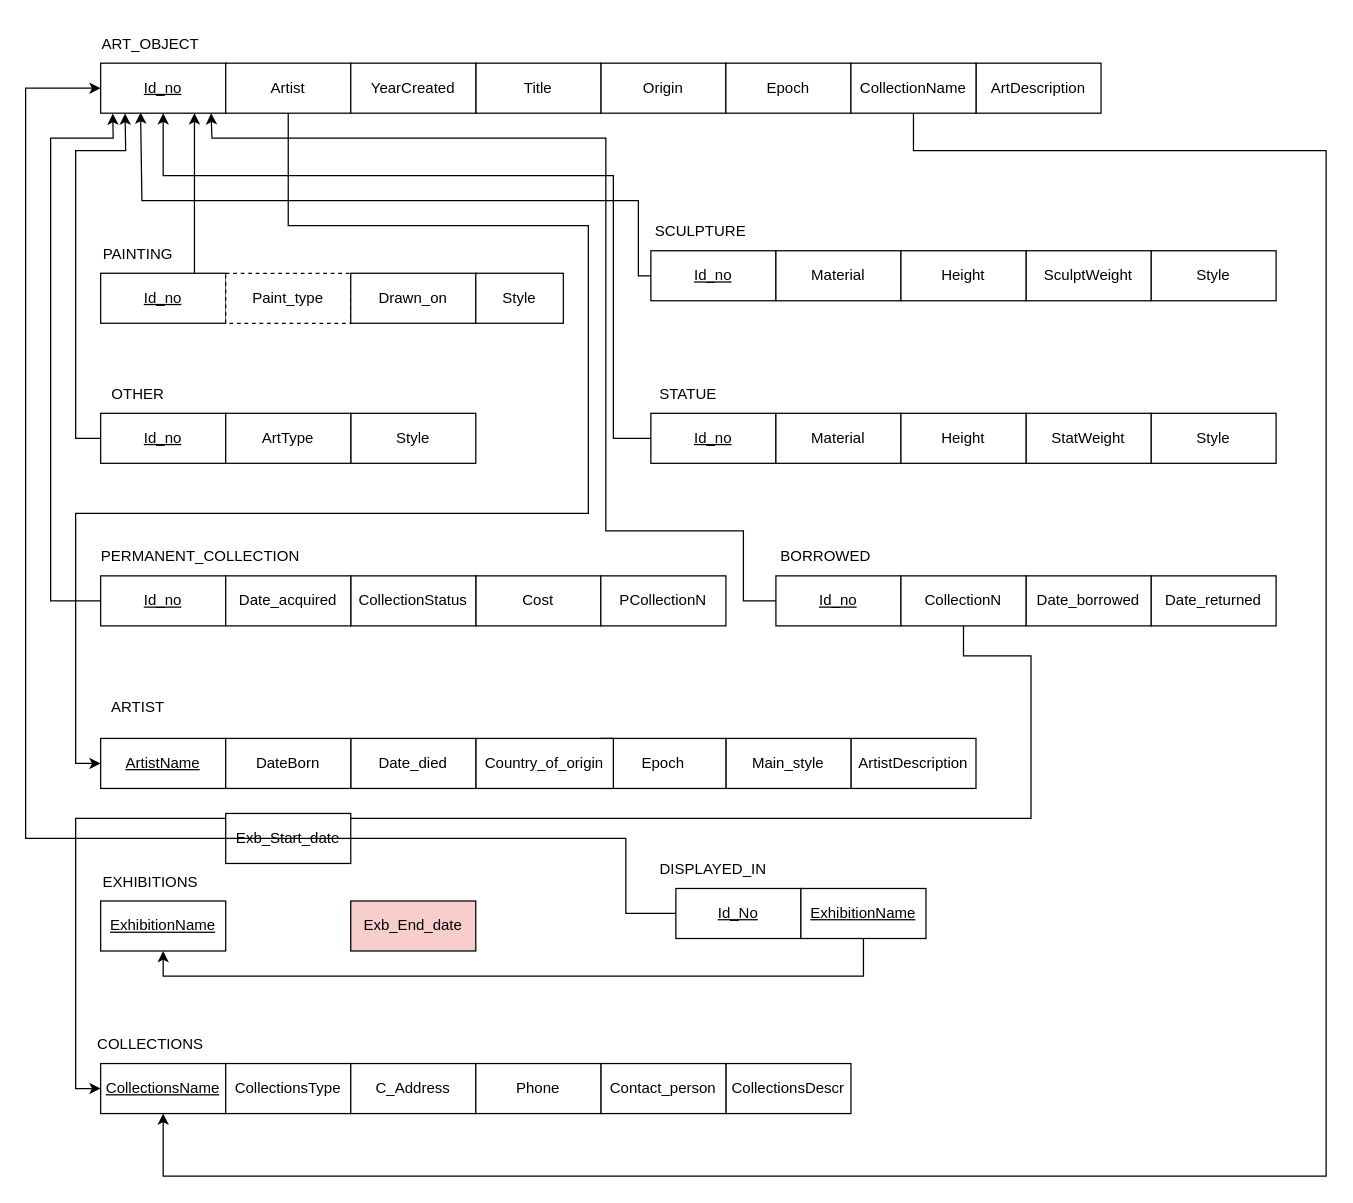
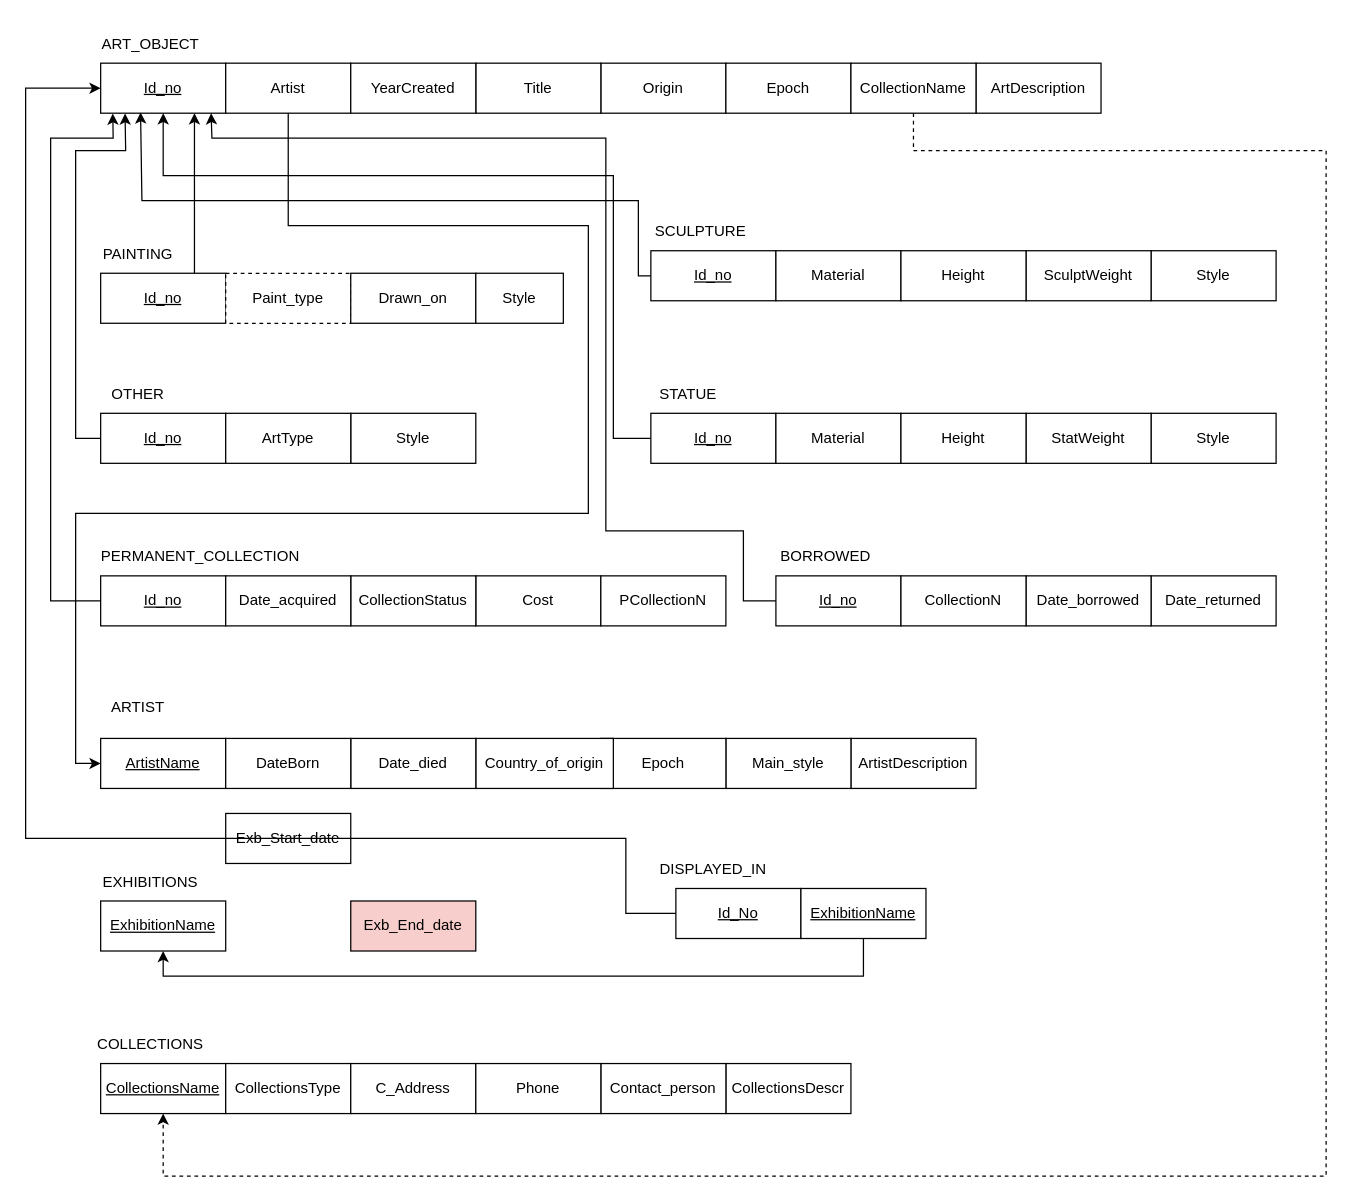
edge "CollectionN" -> "CollectionsName": removed
edge "CollectionName" -> "CollectionsName": style solid -> dashed
